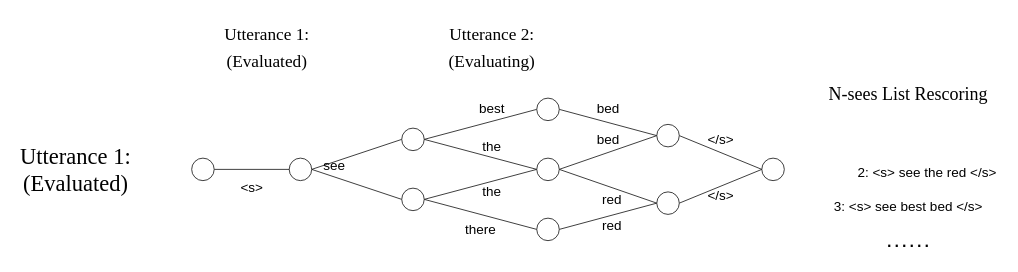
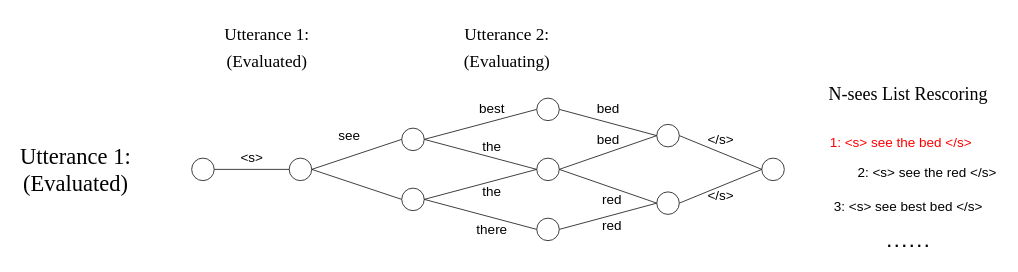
node "Utterance 2: (Evaluating)": moved (492, 45) -> (507, 45)
node "1: <s> see the bed </s>": added
node "see": moved (334, 165) -> (349, 135)
node "<s>": moved (252, 188) -> (252, 158)
node "there": moved (480, 229) -> (492, 229)
